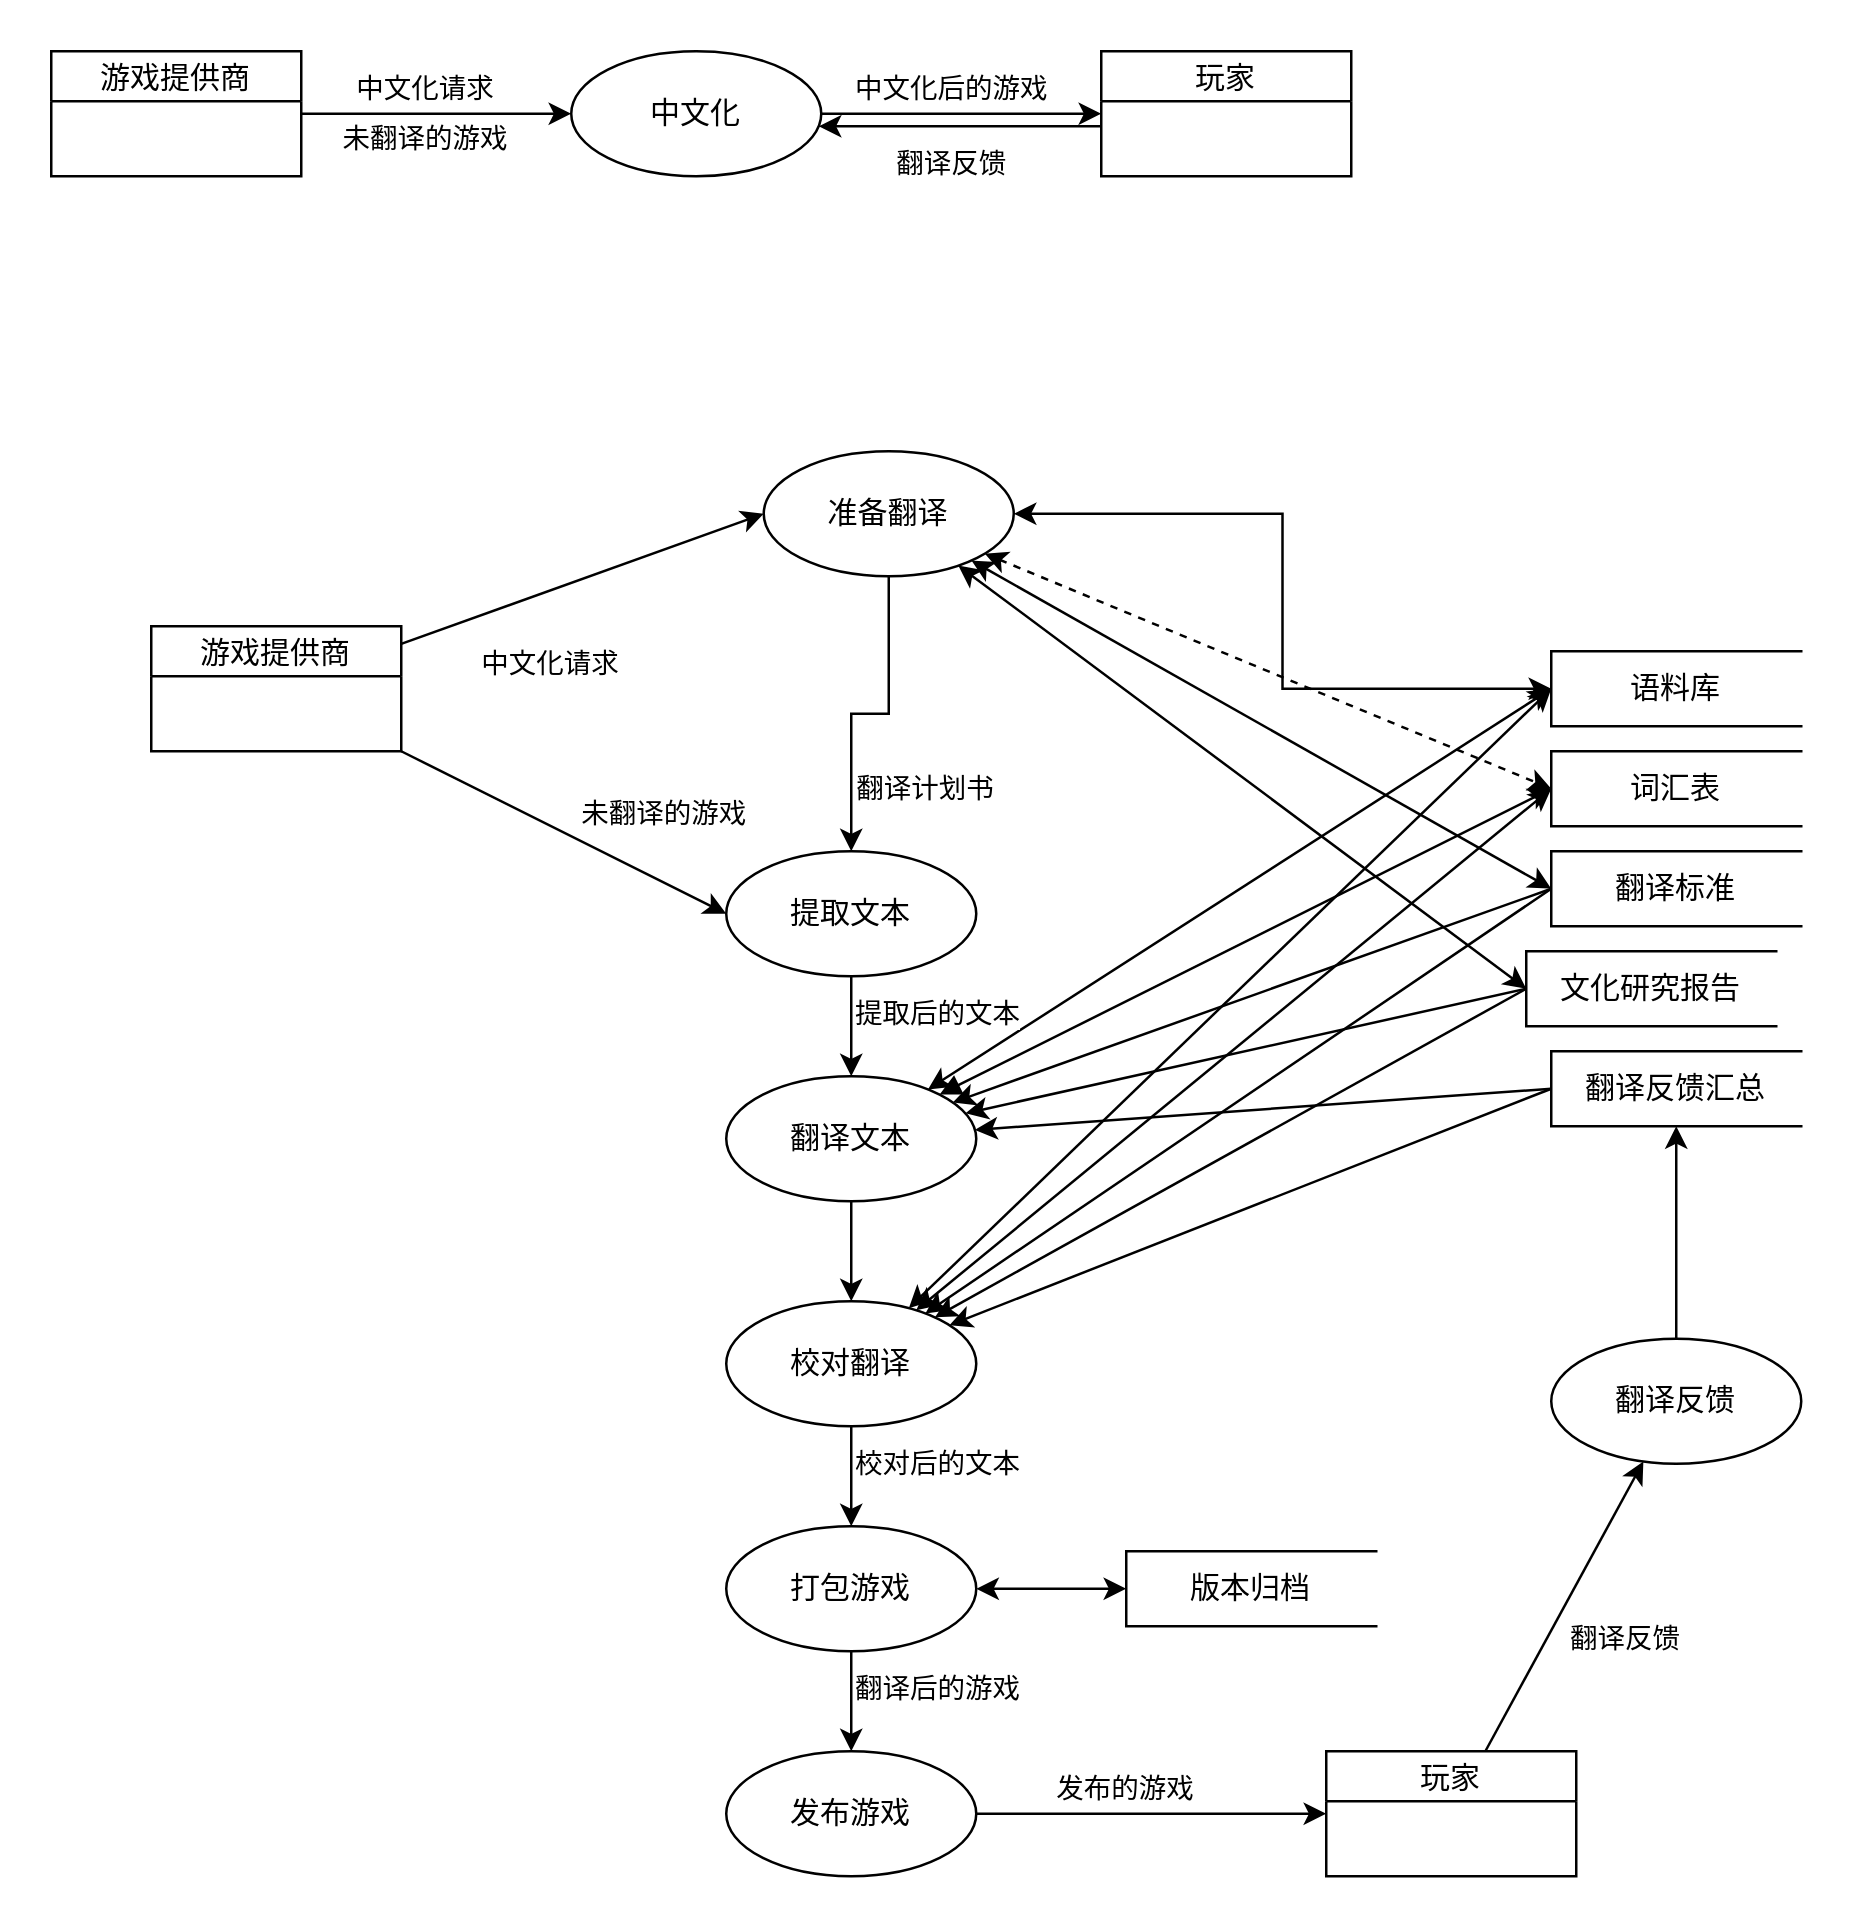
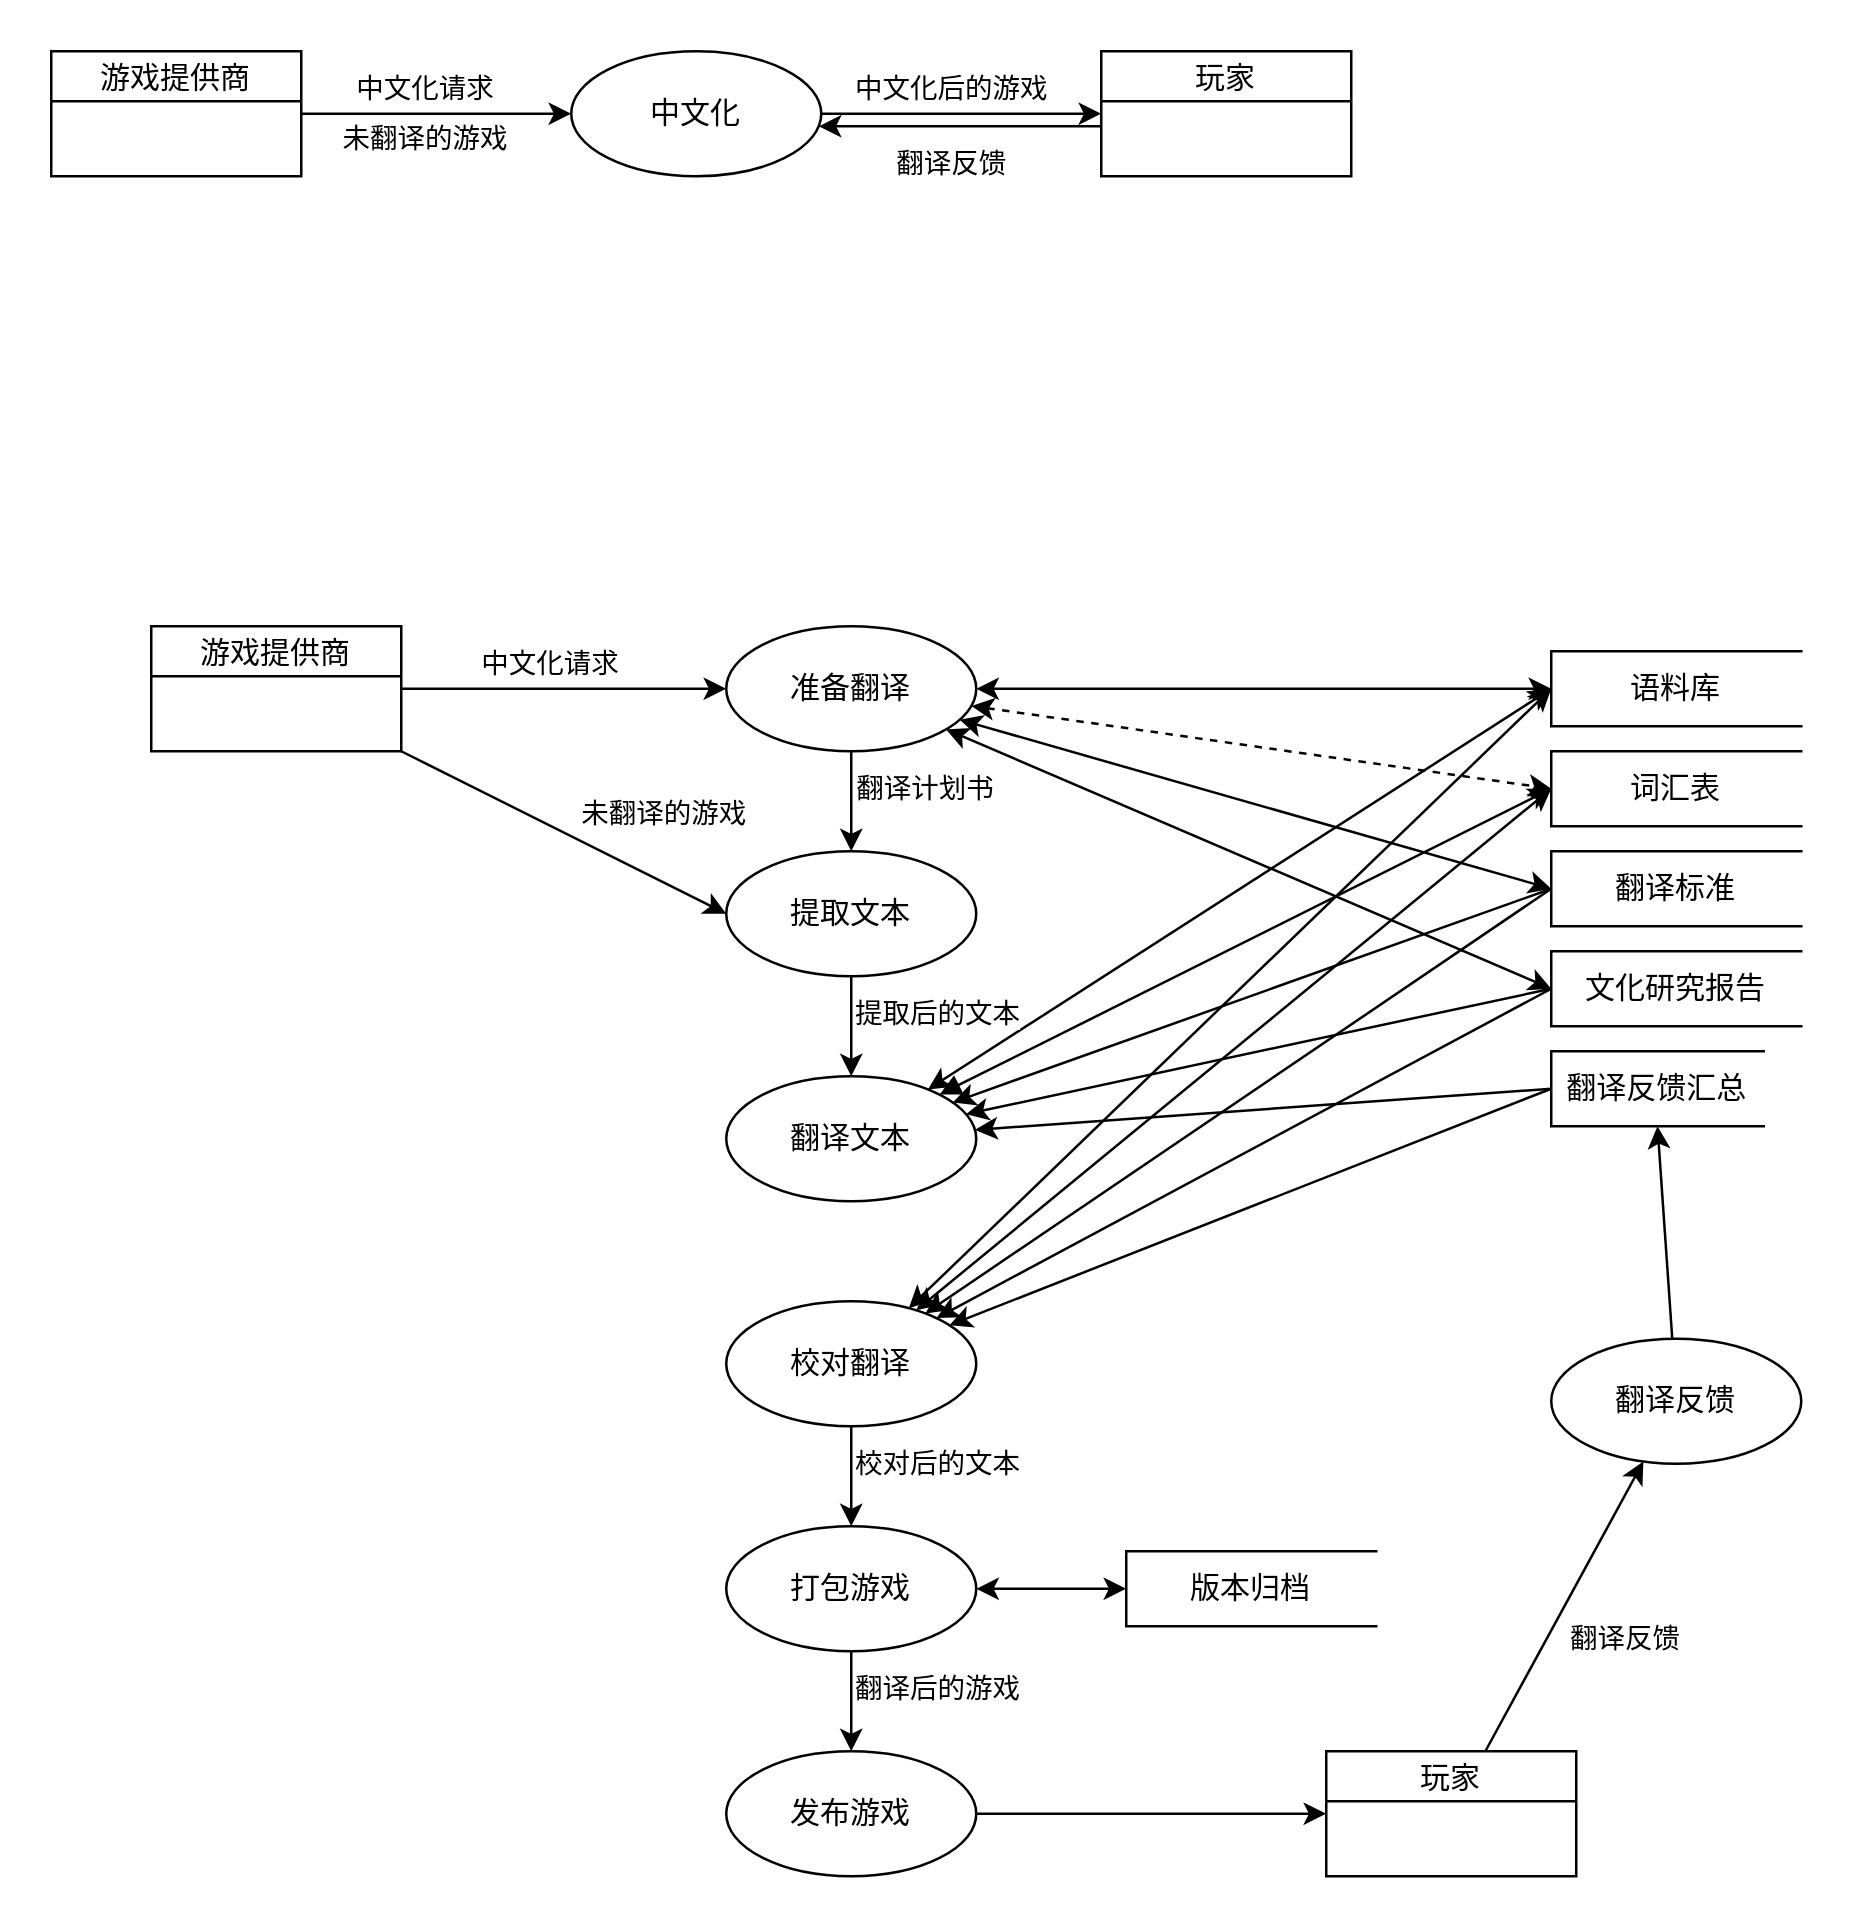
node "准备翻译": moved (889, 514) -> (851, 689)
node "文化研究报告": moved (1651, 989) -> (1676, 989)
node "翻译反馈汇总": size 250x75 -> 213x75
edge "翻译文本" -> "校对翻译": removed
node "发布的游戏": removed
